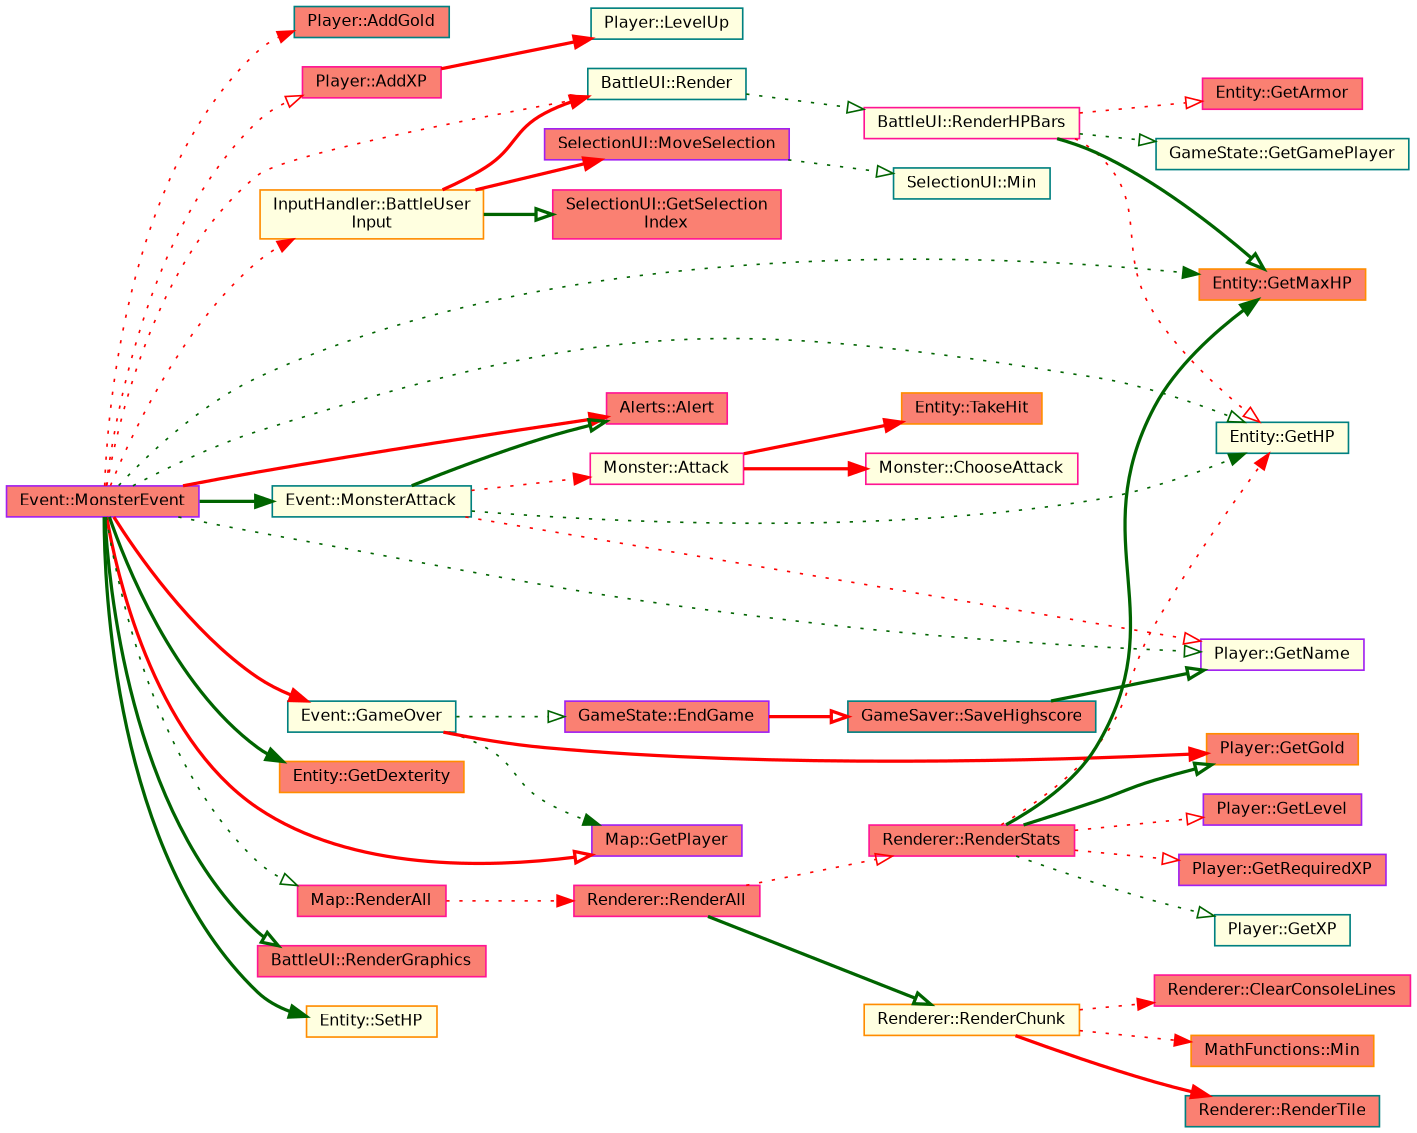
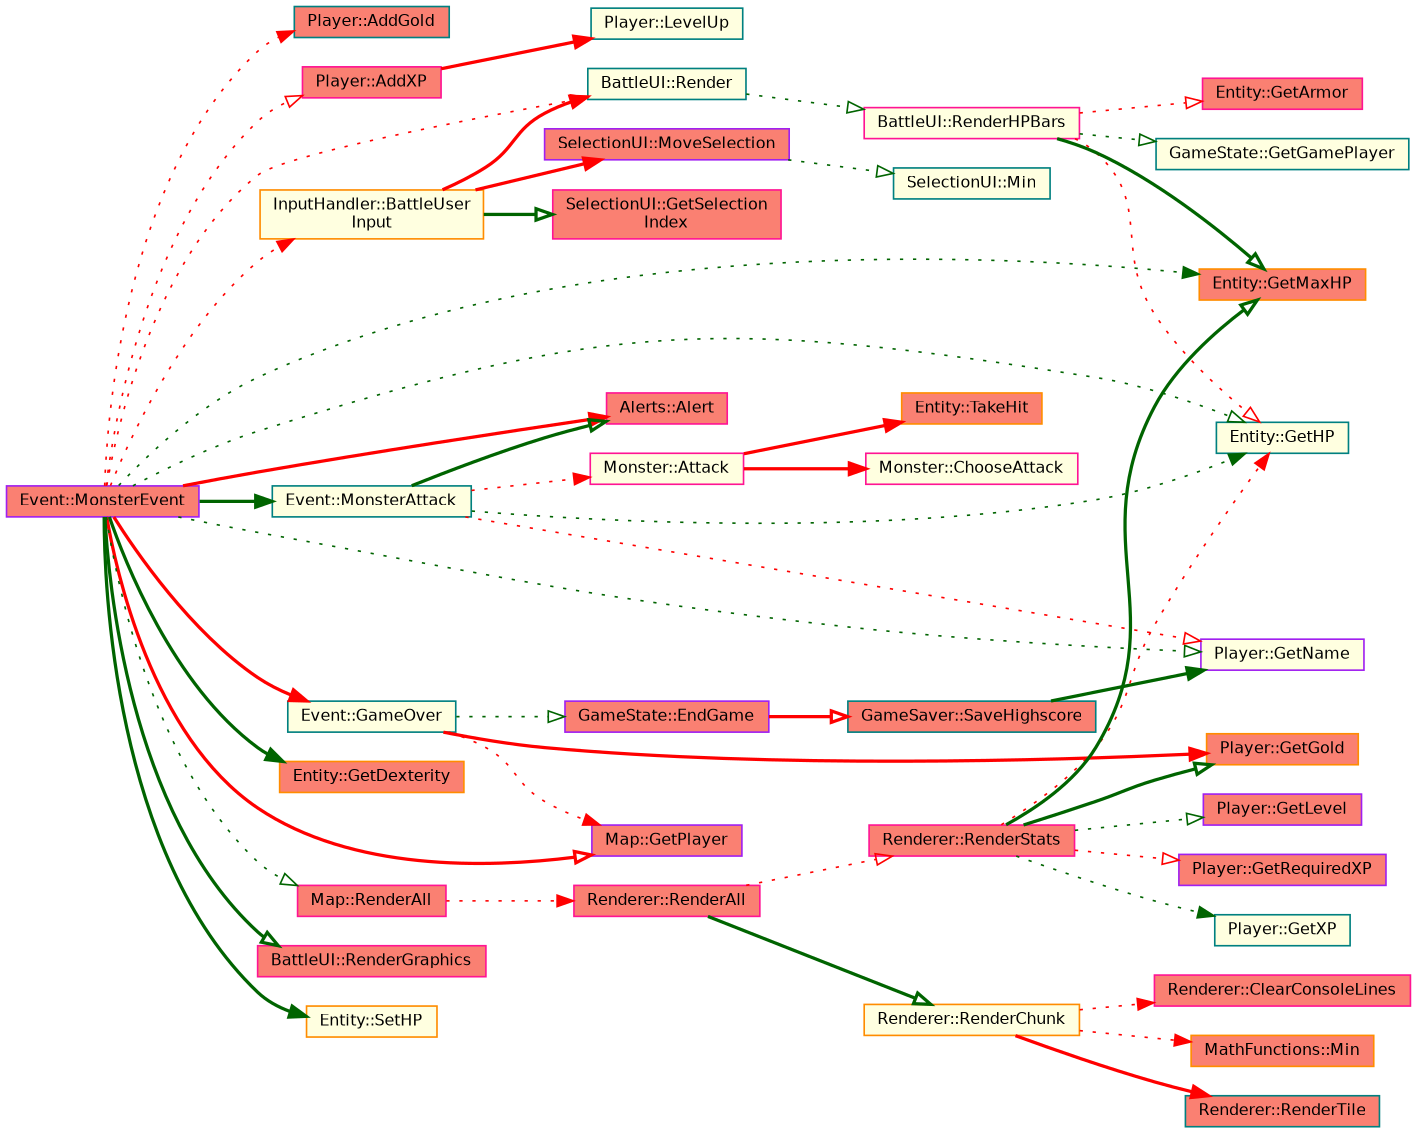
edge "Renderer::RenderStats" -> "Entity::GetMaxHP": arrowhead normal -> onormal
edge "GameSaver::SaveHighscore" -> "Player::GetName": arrowhead onormal -> normal
edge "Event::GameOver" -> "Map::GetPlayer": color darkgreen -> red
edge "Renderer::RenderStats" -> "Player::GetLevel": color red -> darkgreen
edge "Renderer::RenderStats" -> "Player::GetXP": arrowhead onormal -> normal
